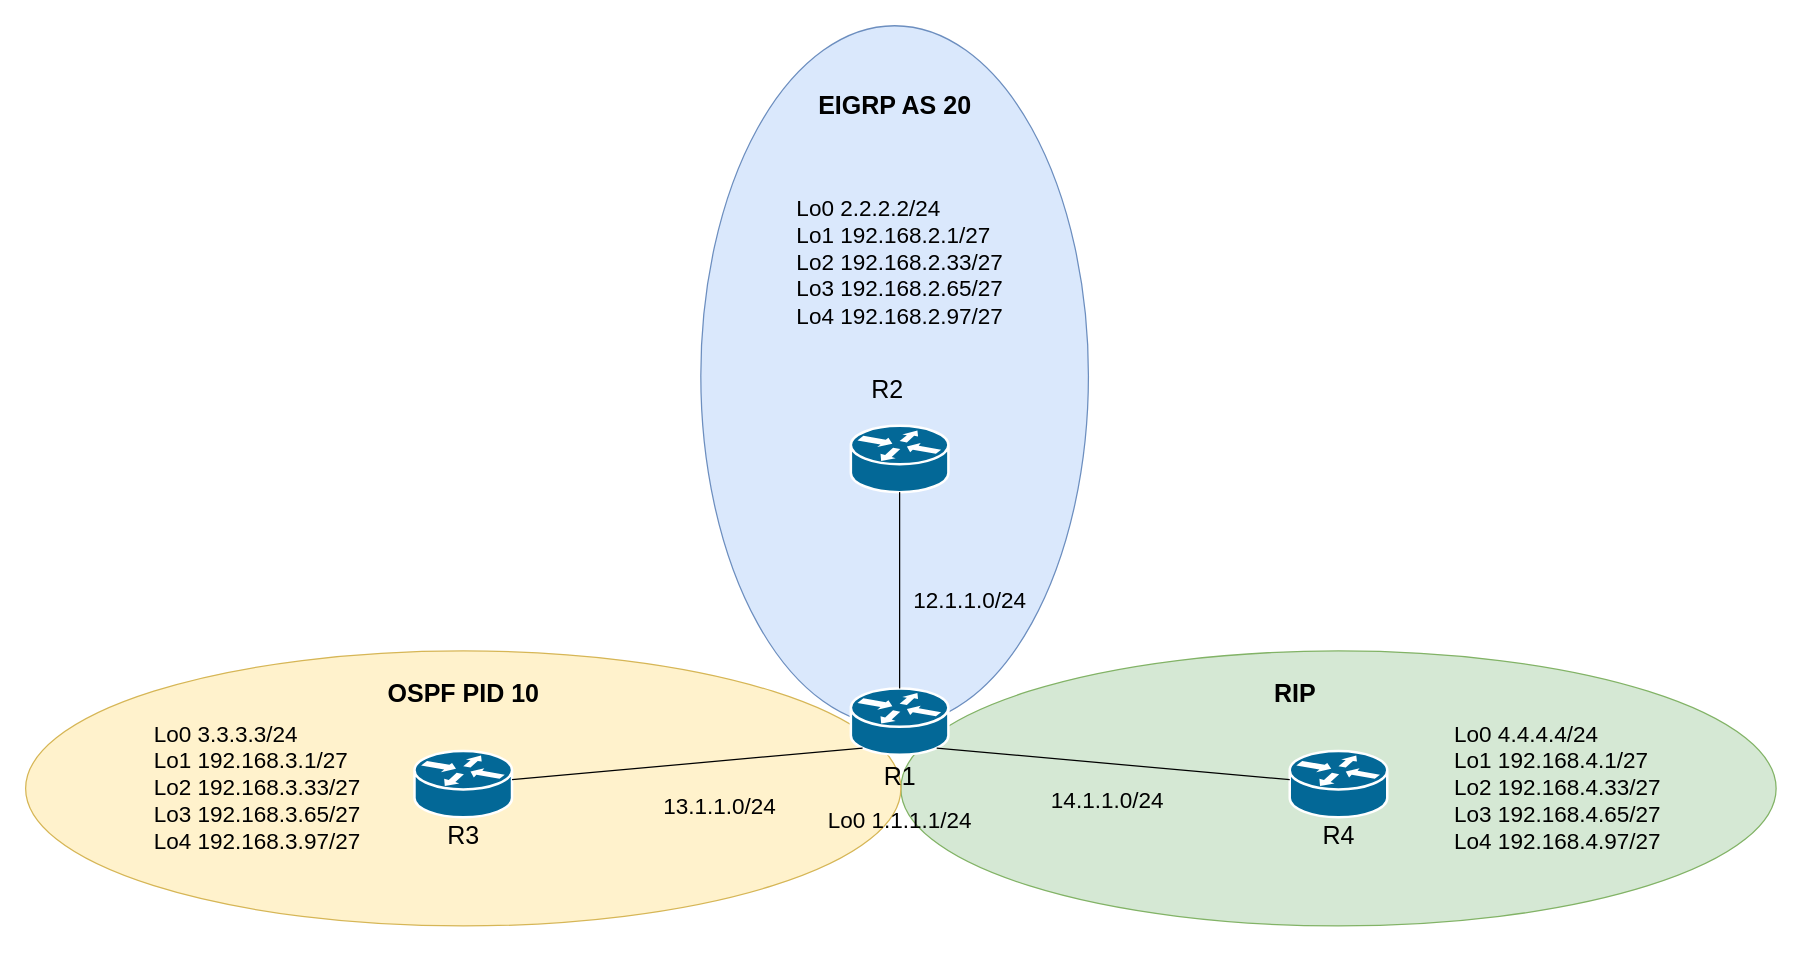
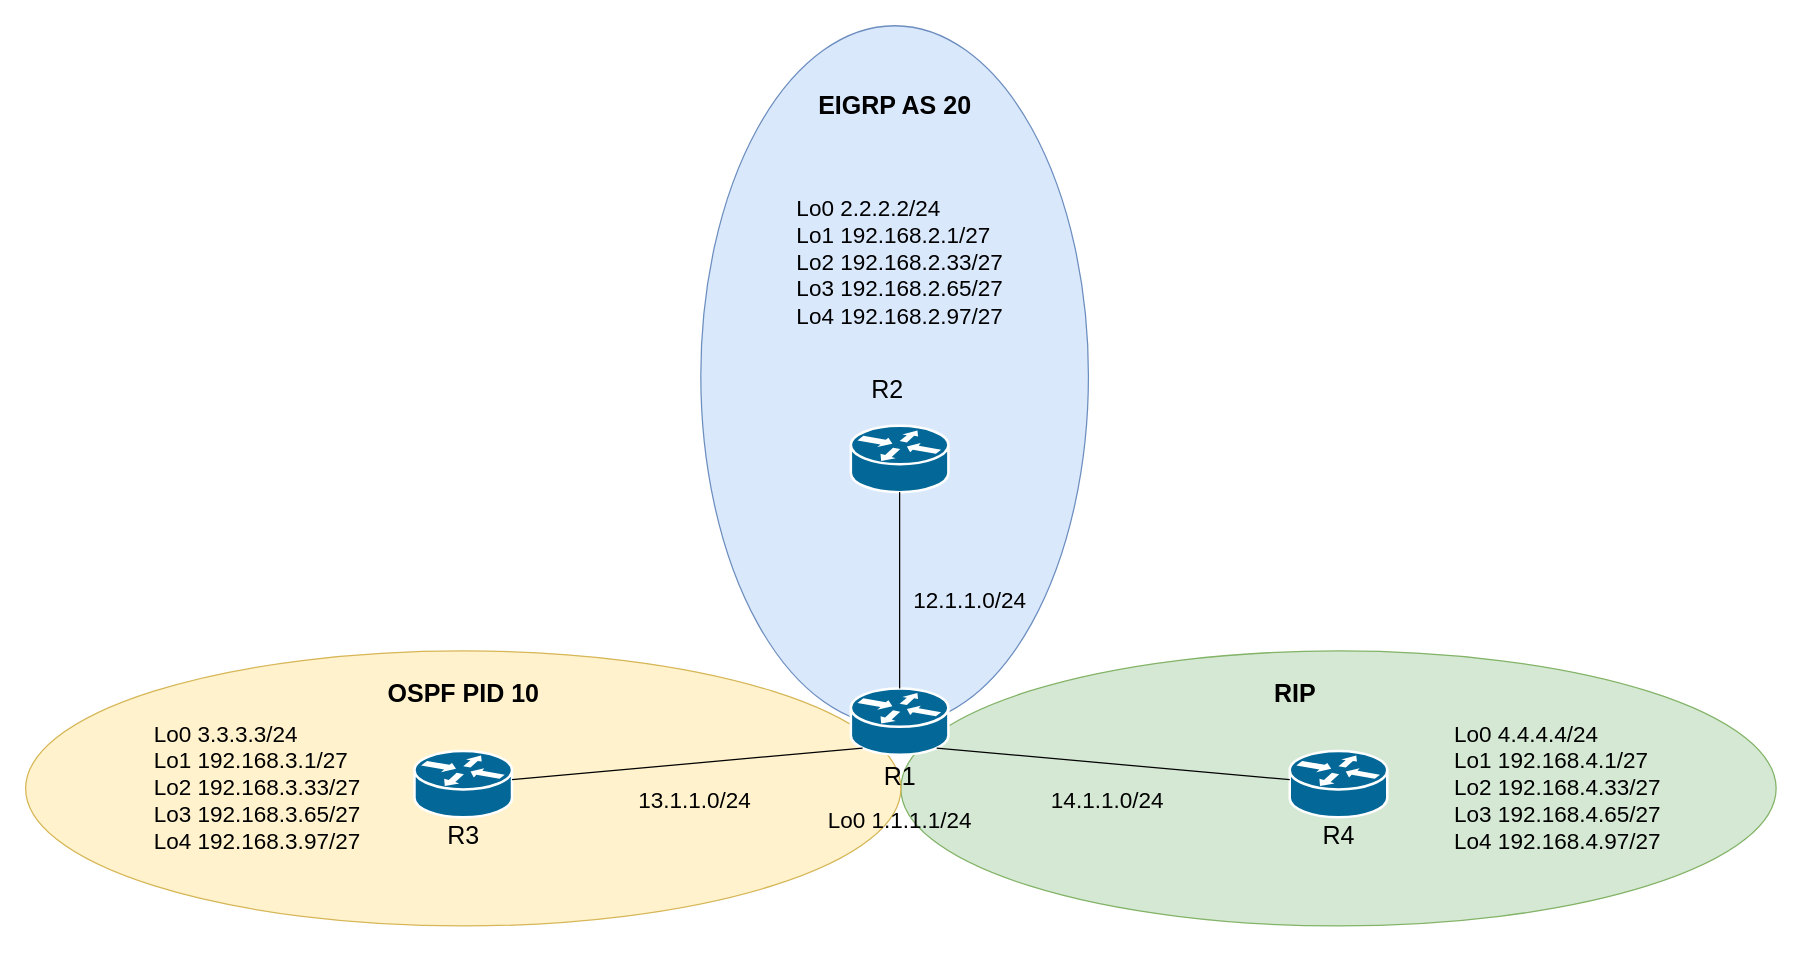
node "13.1.1.0/24": moved (719, 807) -> (694, 801)
